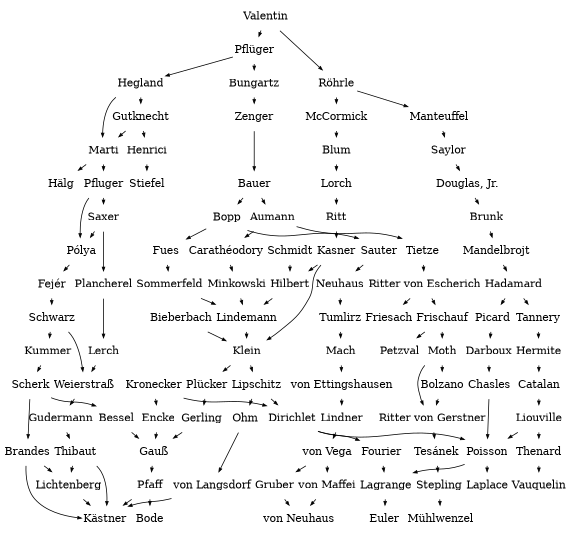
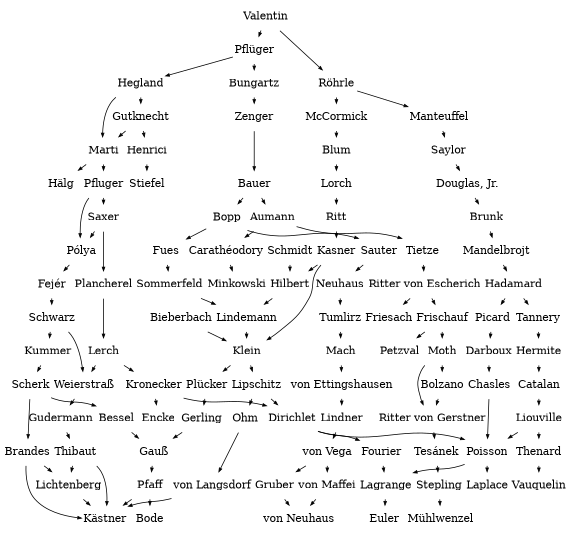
edge "Minkowski" -> "Lindemann": removed
edge "Lerch" -> "Kronecker": added
edge "Encke" -> "Gauß": removed
